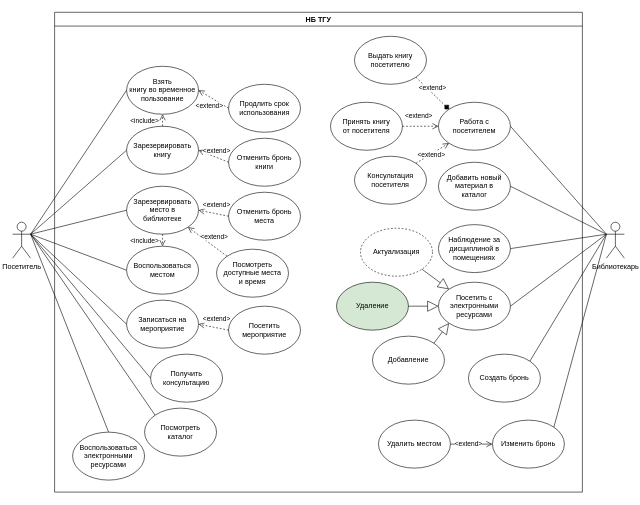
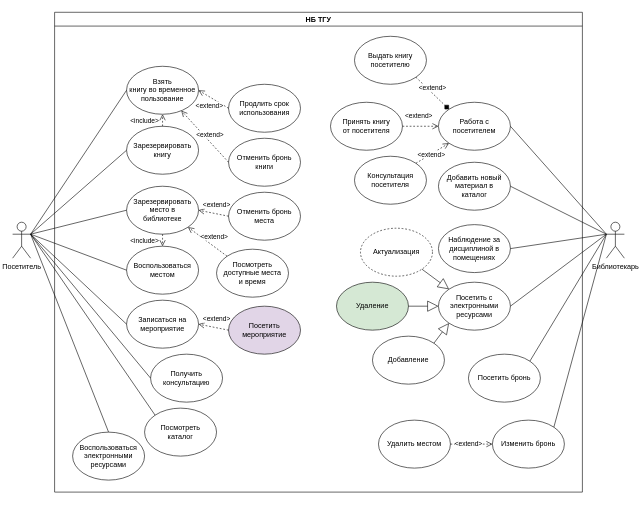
edge "Отменить бронь книги" -> "Зарезервировать книгу": now "Отменить бронь книги" -> "Взять книгу во временное пользование"
node "Посетить мероприятие": fillcolor #ffffff -> #e1d5e7
node "Создать бронь": label "Создать бронь" -> "Посетить бронь"
edge "Удалить местом" -> "Изменить бронь": style solid -> dashed
